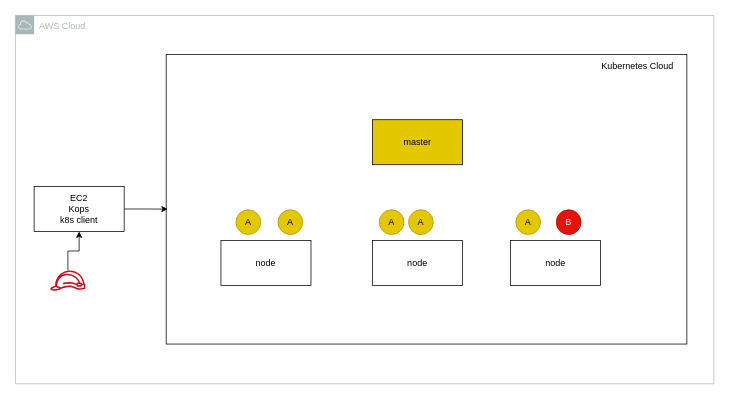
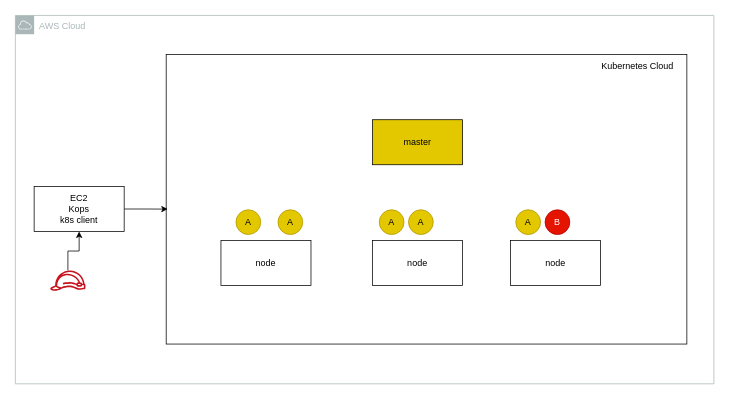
node "B": moved (569, 222) -> (557, 222)
